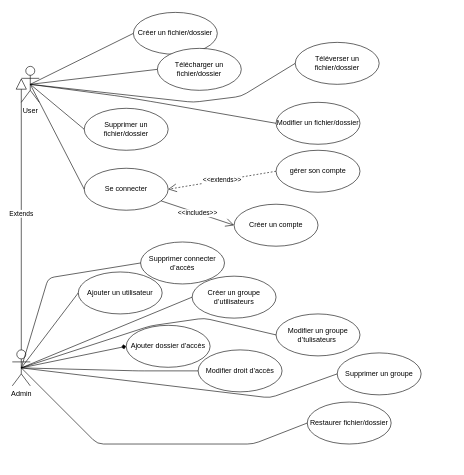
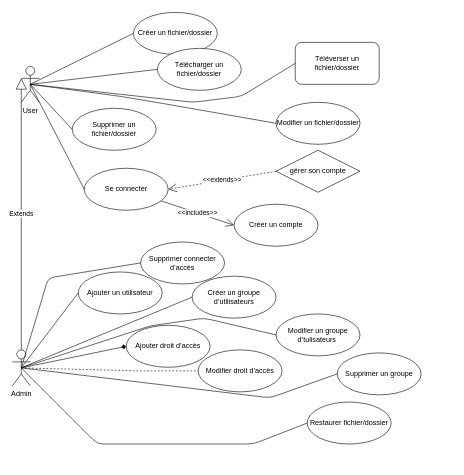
node "Téléverser un fichier/dossier": shape ellipse -> rounded rectangle
node "Supprimer un fichier/dossier": moved (126, 129) -> (114, 129)
node "gérer son compte": shape ellipse -> diamond
node "Ajouter dossier d’accès": label "Ajouter dossier d’accès" -> "Ajouter droit d’accès"
edge "Admin" -- "Modifier droit d’accès": style solid -> dashed
